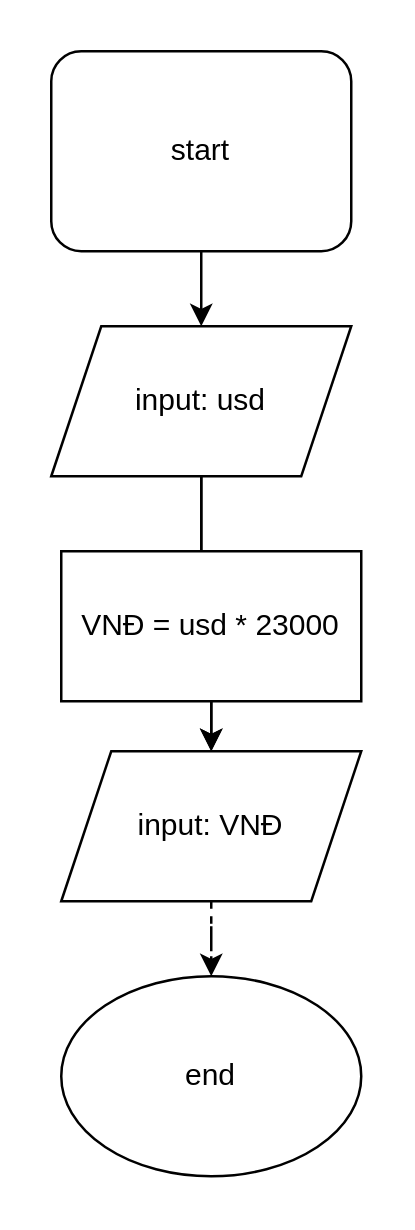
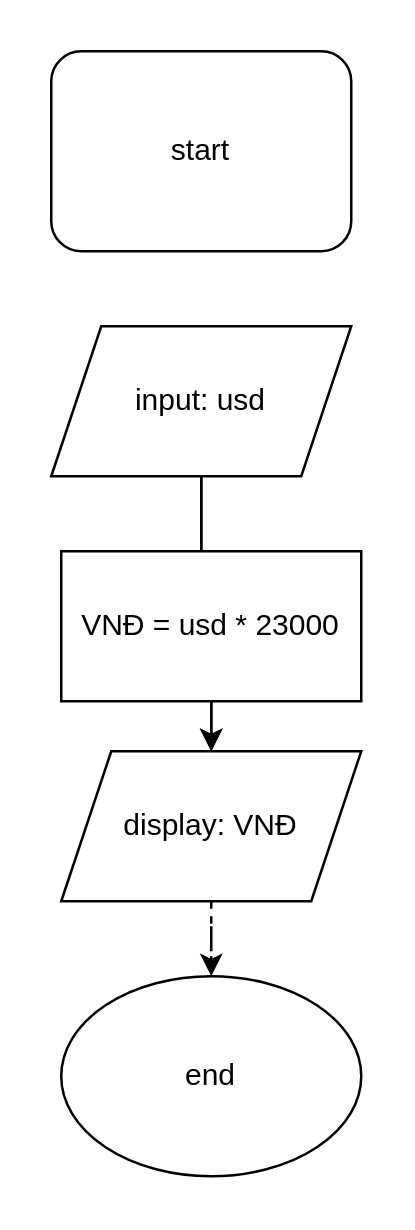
edge "start" -> "input: usd": removed
node "input: VNĐ": label "input: VNĐ" -> "display: VNĐ"
